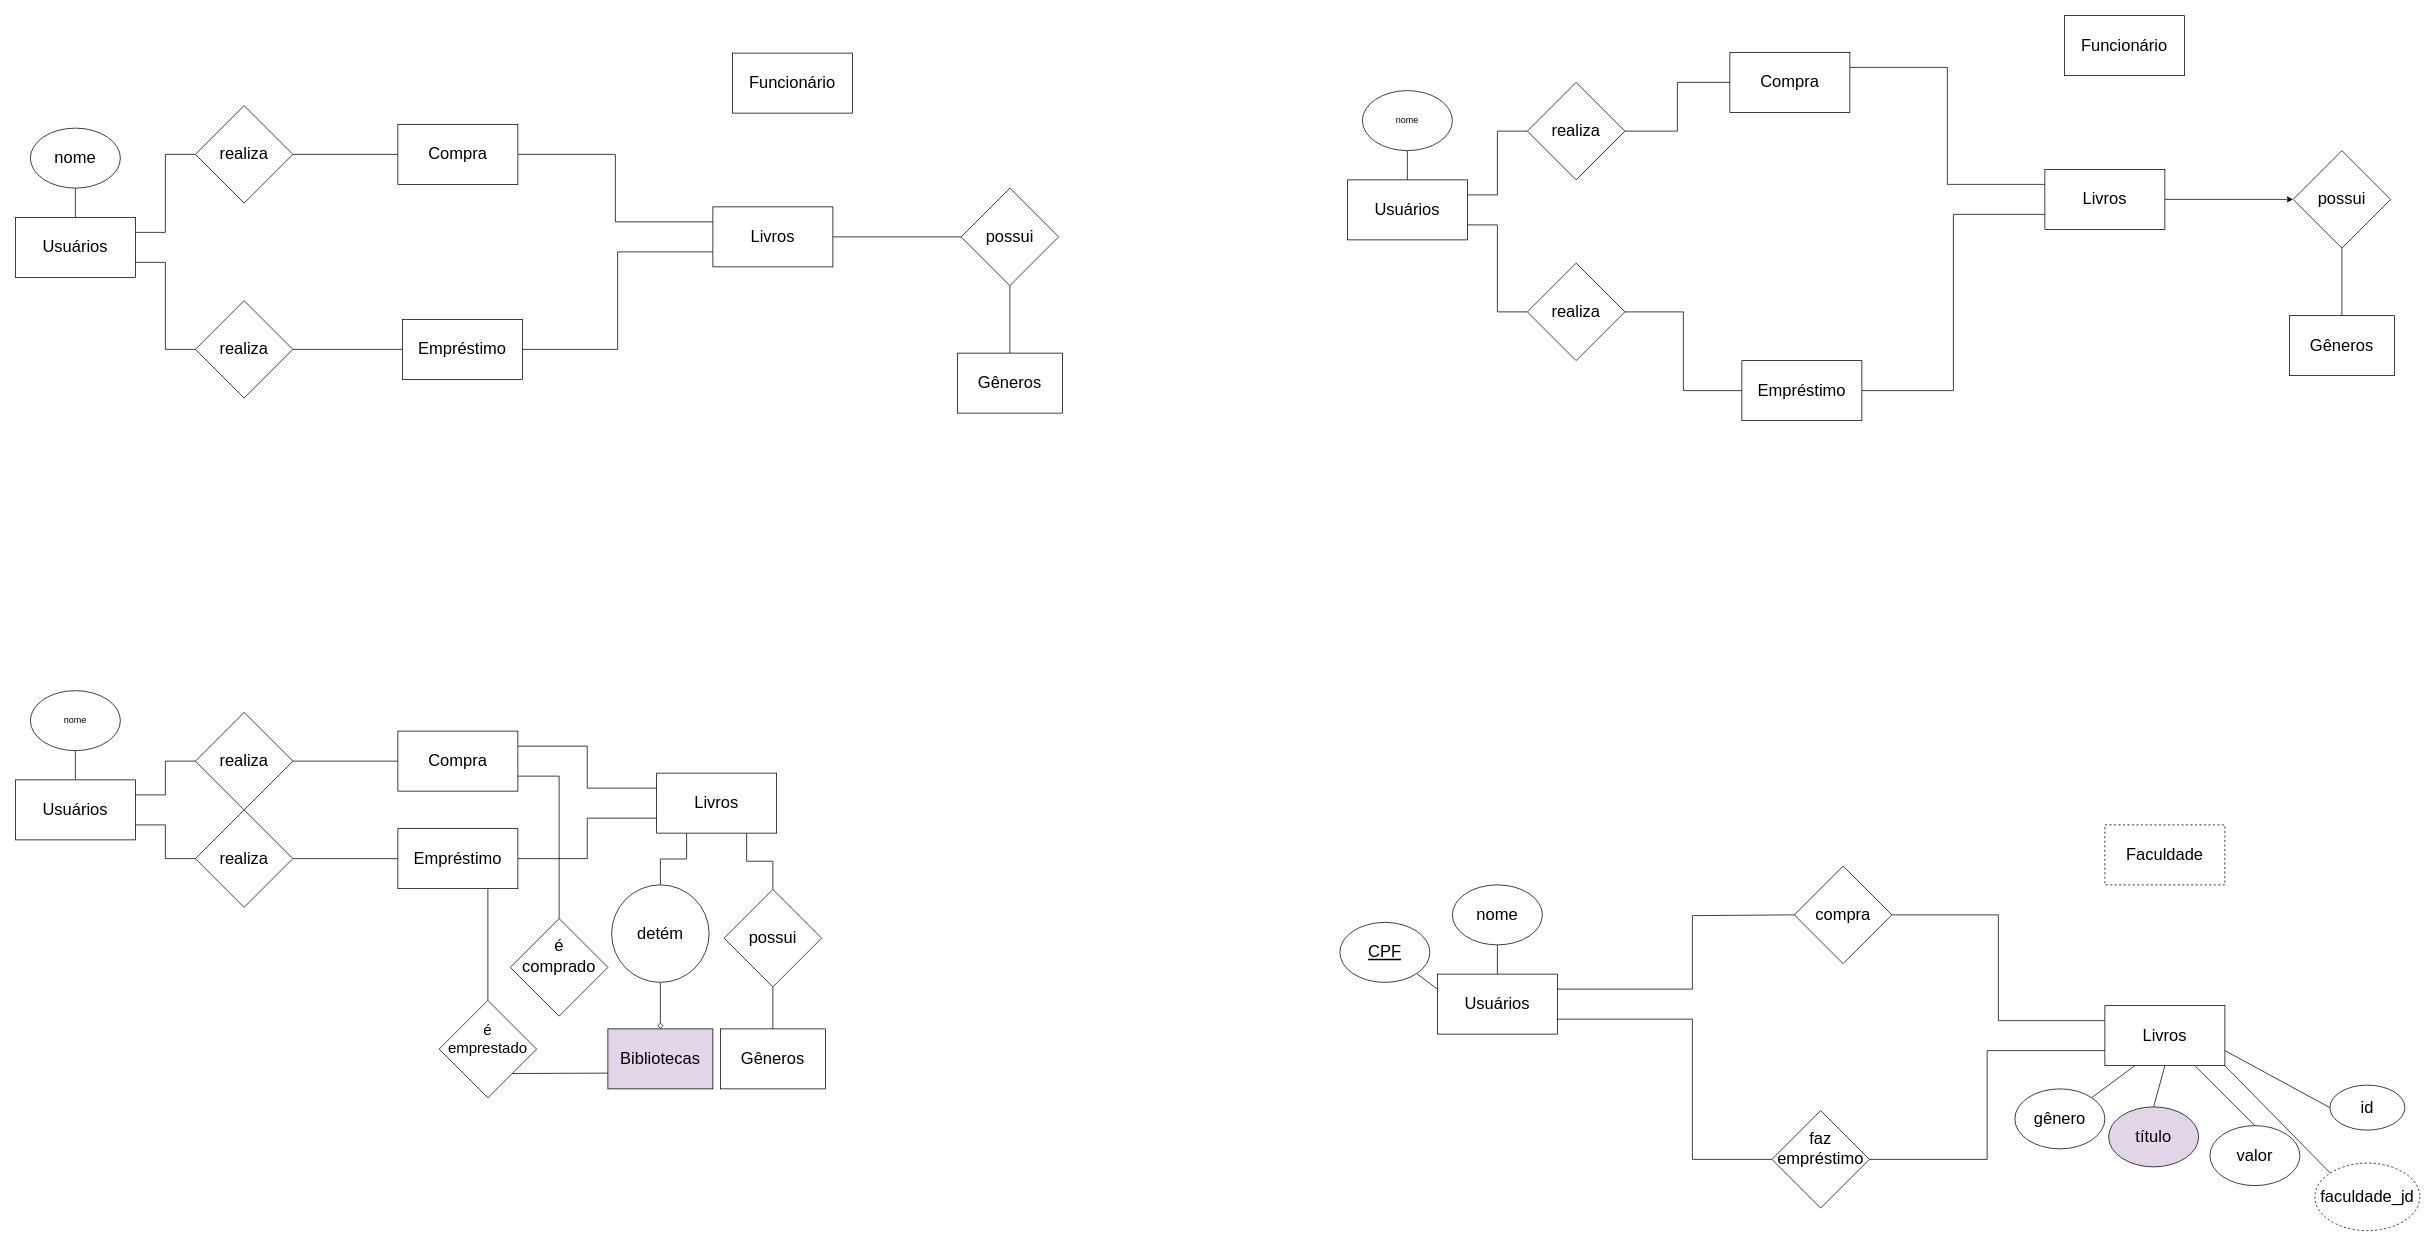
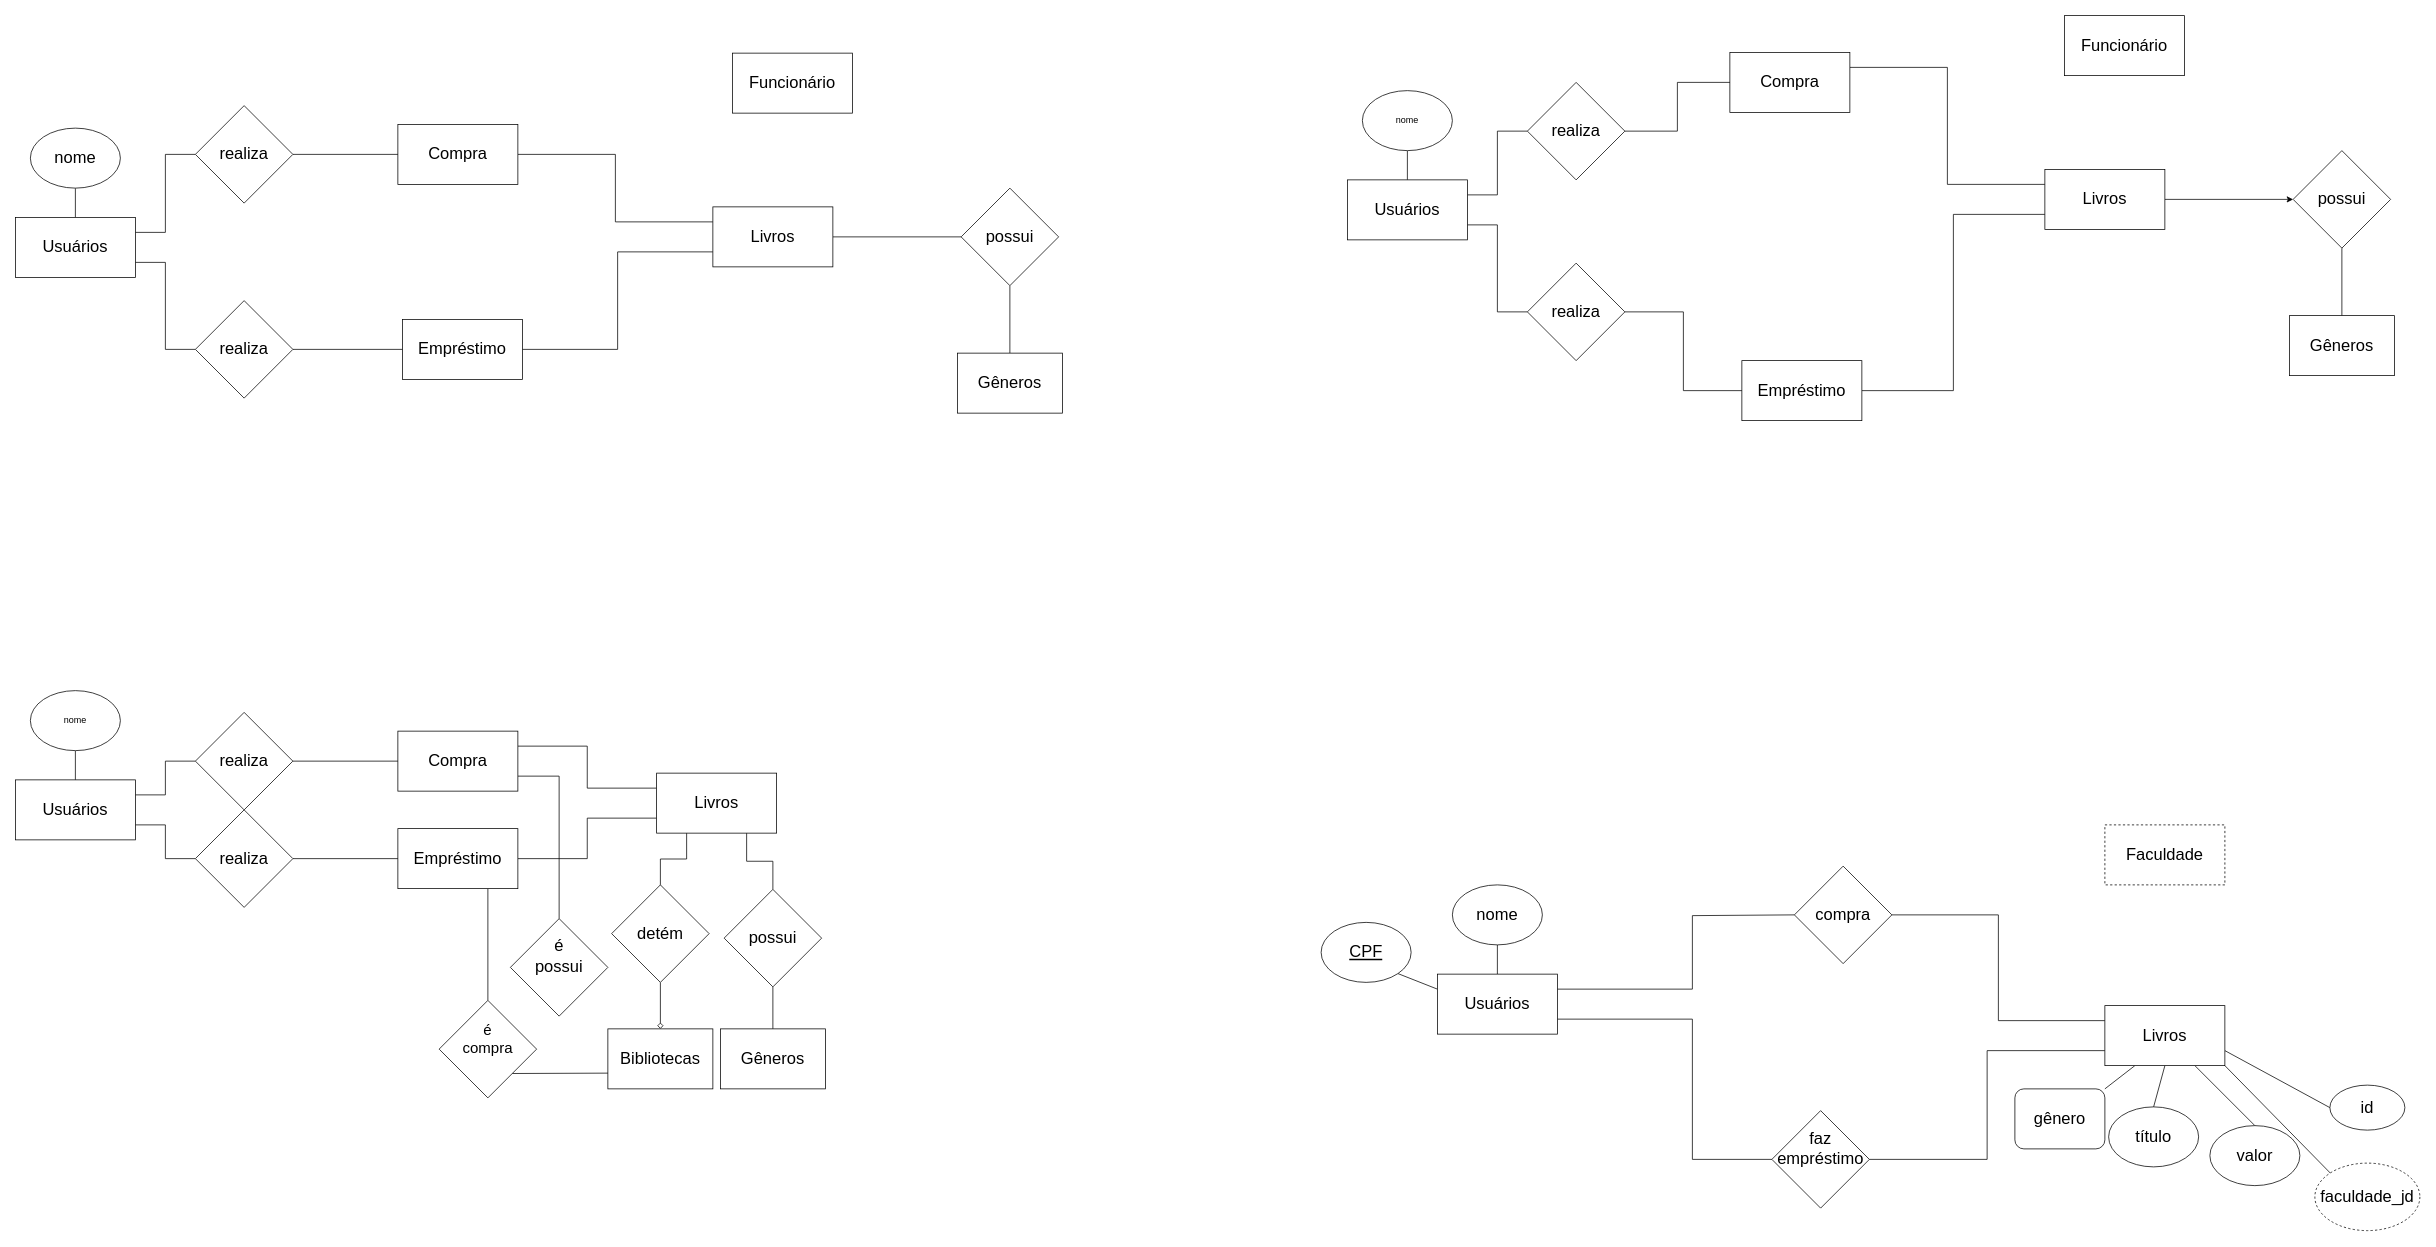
node "detém": shape ellipse -> diamond
node "CPF": moved (1385, 952) -> (1366, 952)
node "é comprado": label "é comprado" -> "é possui"
node "é emprestado": label "é emprestado" -> "é compra"
node "Bibliotecas": fillcolor #e1d5e7 -> #ffffff
node "gênero": shape ellipse -> rounded rectangle
node "título": fillcolor #e1d5e7 -> #ffffff
